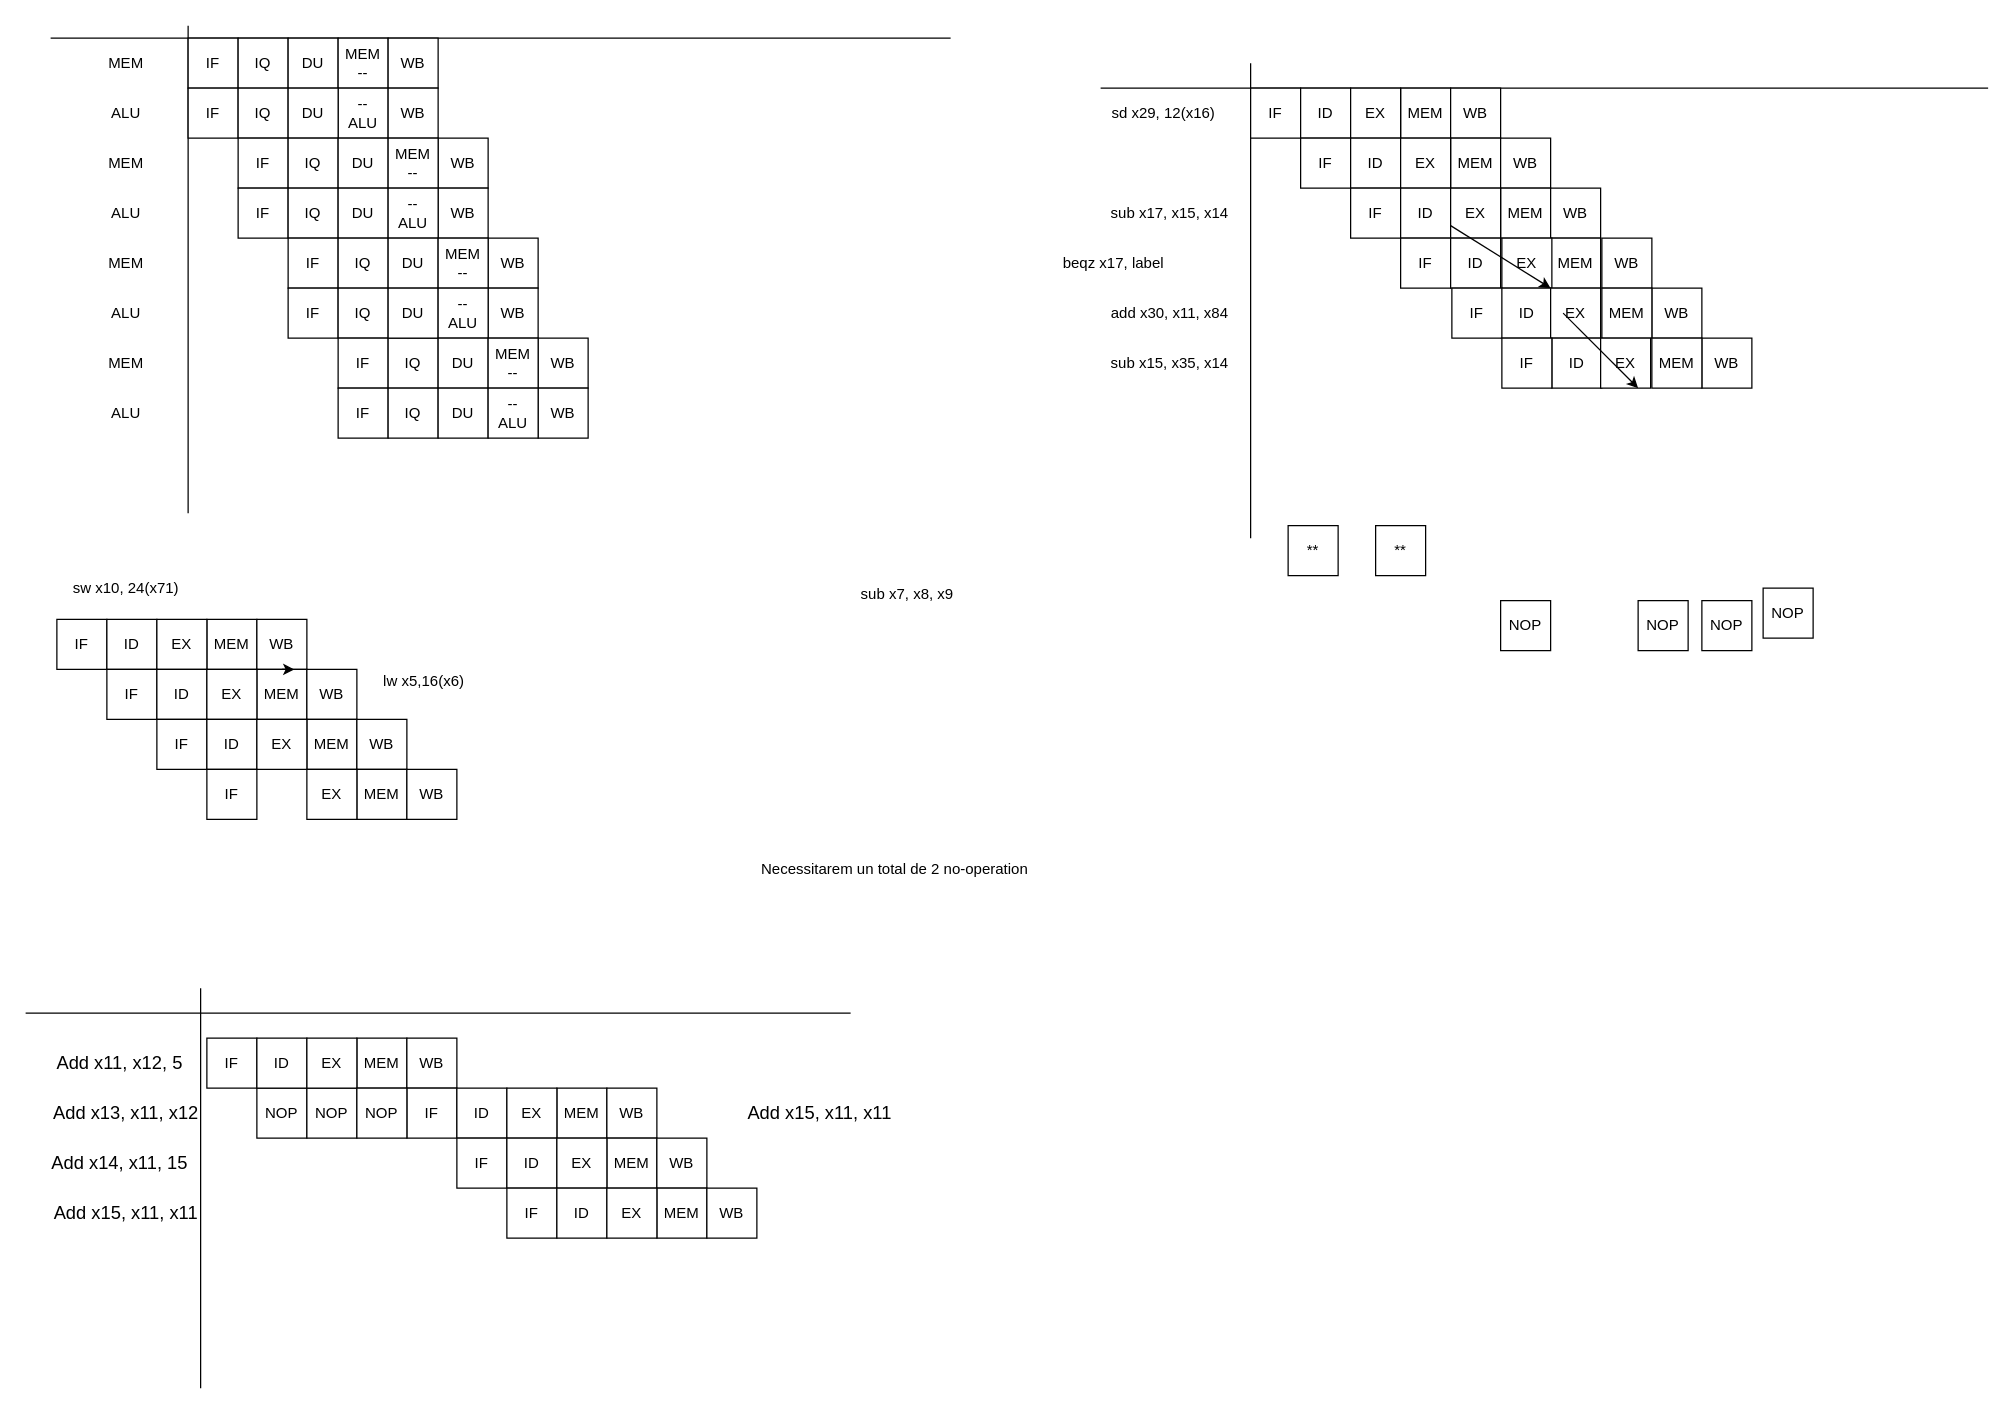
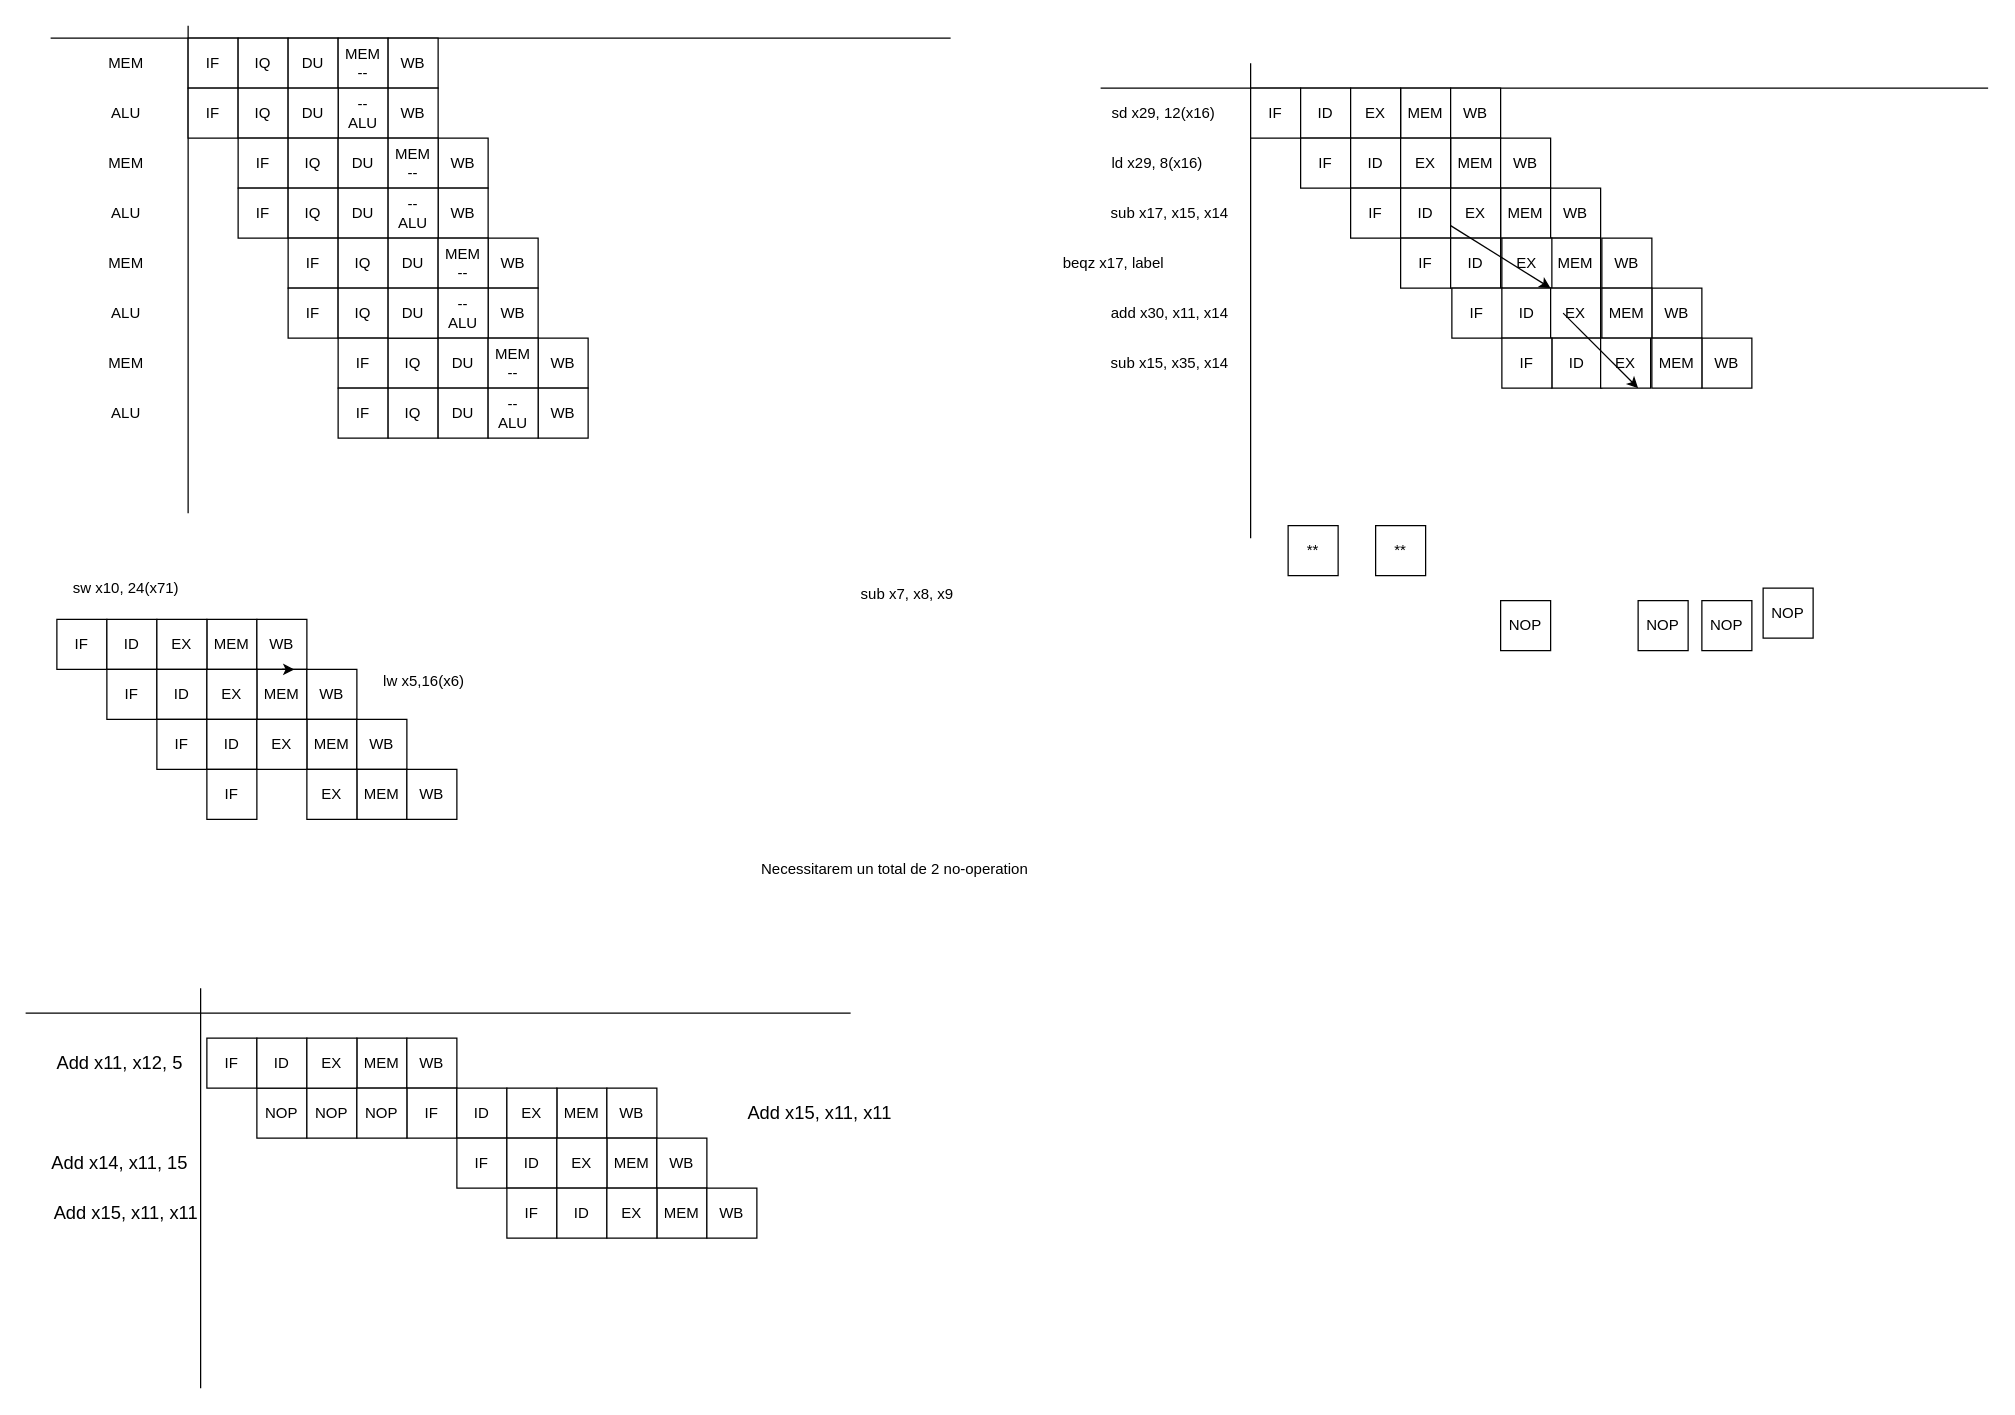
node "ld x29, 8(x16)": added
node "add x30, x11, x84": label "add x30, x11, x84" -> "add x30, x11, x14"
node "Add x13, x11, x12": removed
